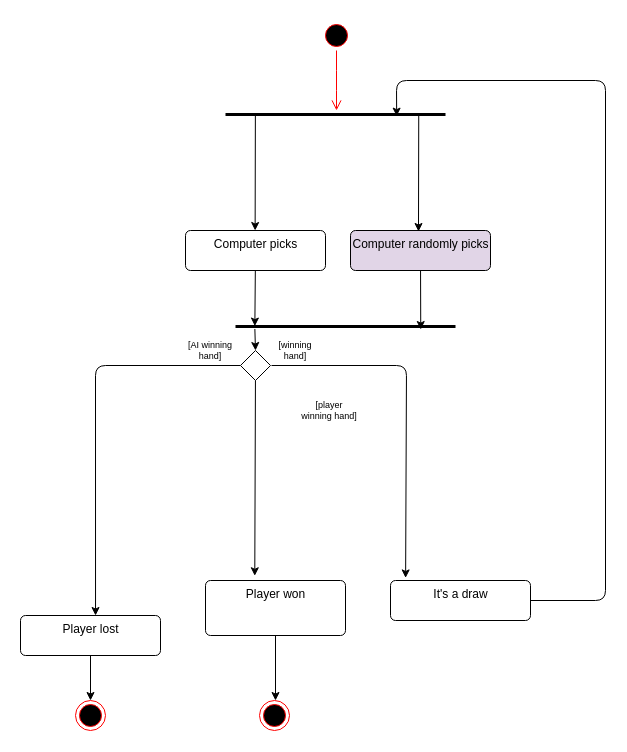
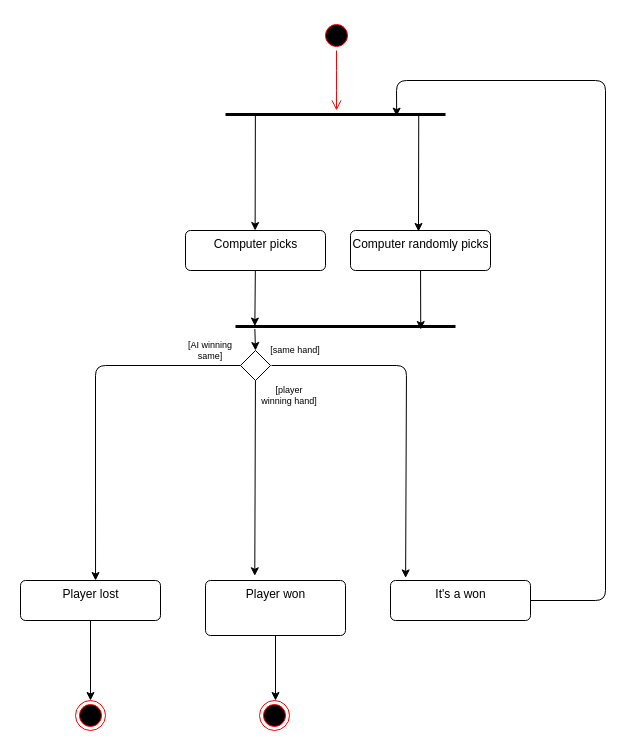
node "Computer randomly picks": fillcolor #e1d5e7 -> #ffffff
node "[AI winning hand]": label "[AI winning hand]" -> "[AI winning same]"
node "[winning hand]": label "[winning hand]" -> "[same hand]"
node "[player winning hand]": moved (330, 411) -> (290, 396)
node "It's a draw": label "It's a draw" -> "It's a won"
node "Player lost": moved (91, 636) -> (91, 601)
